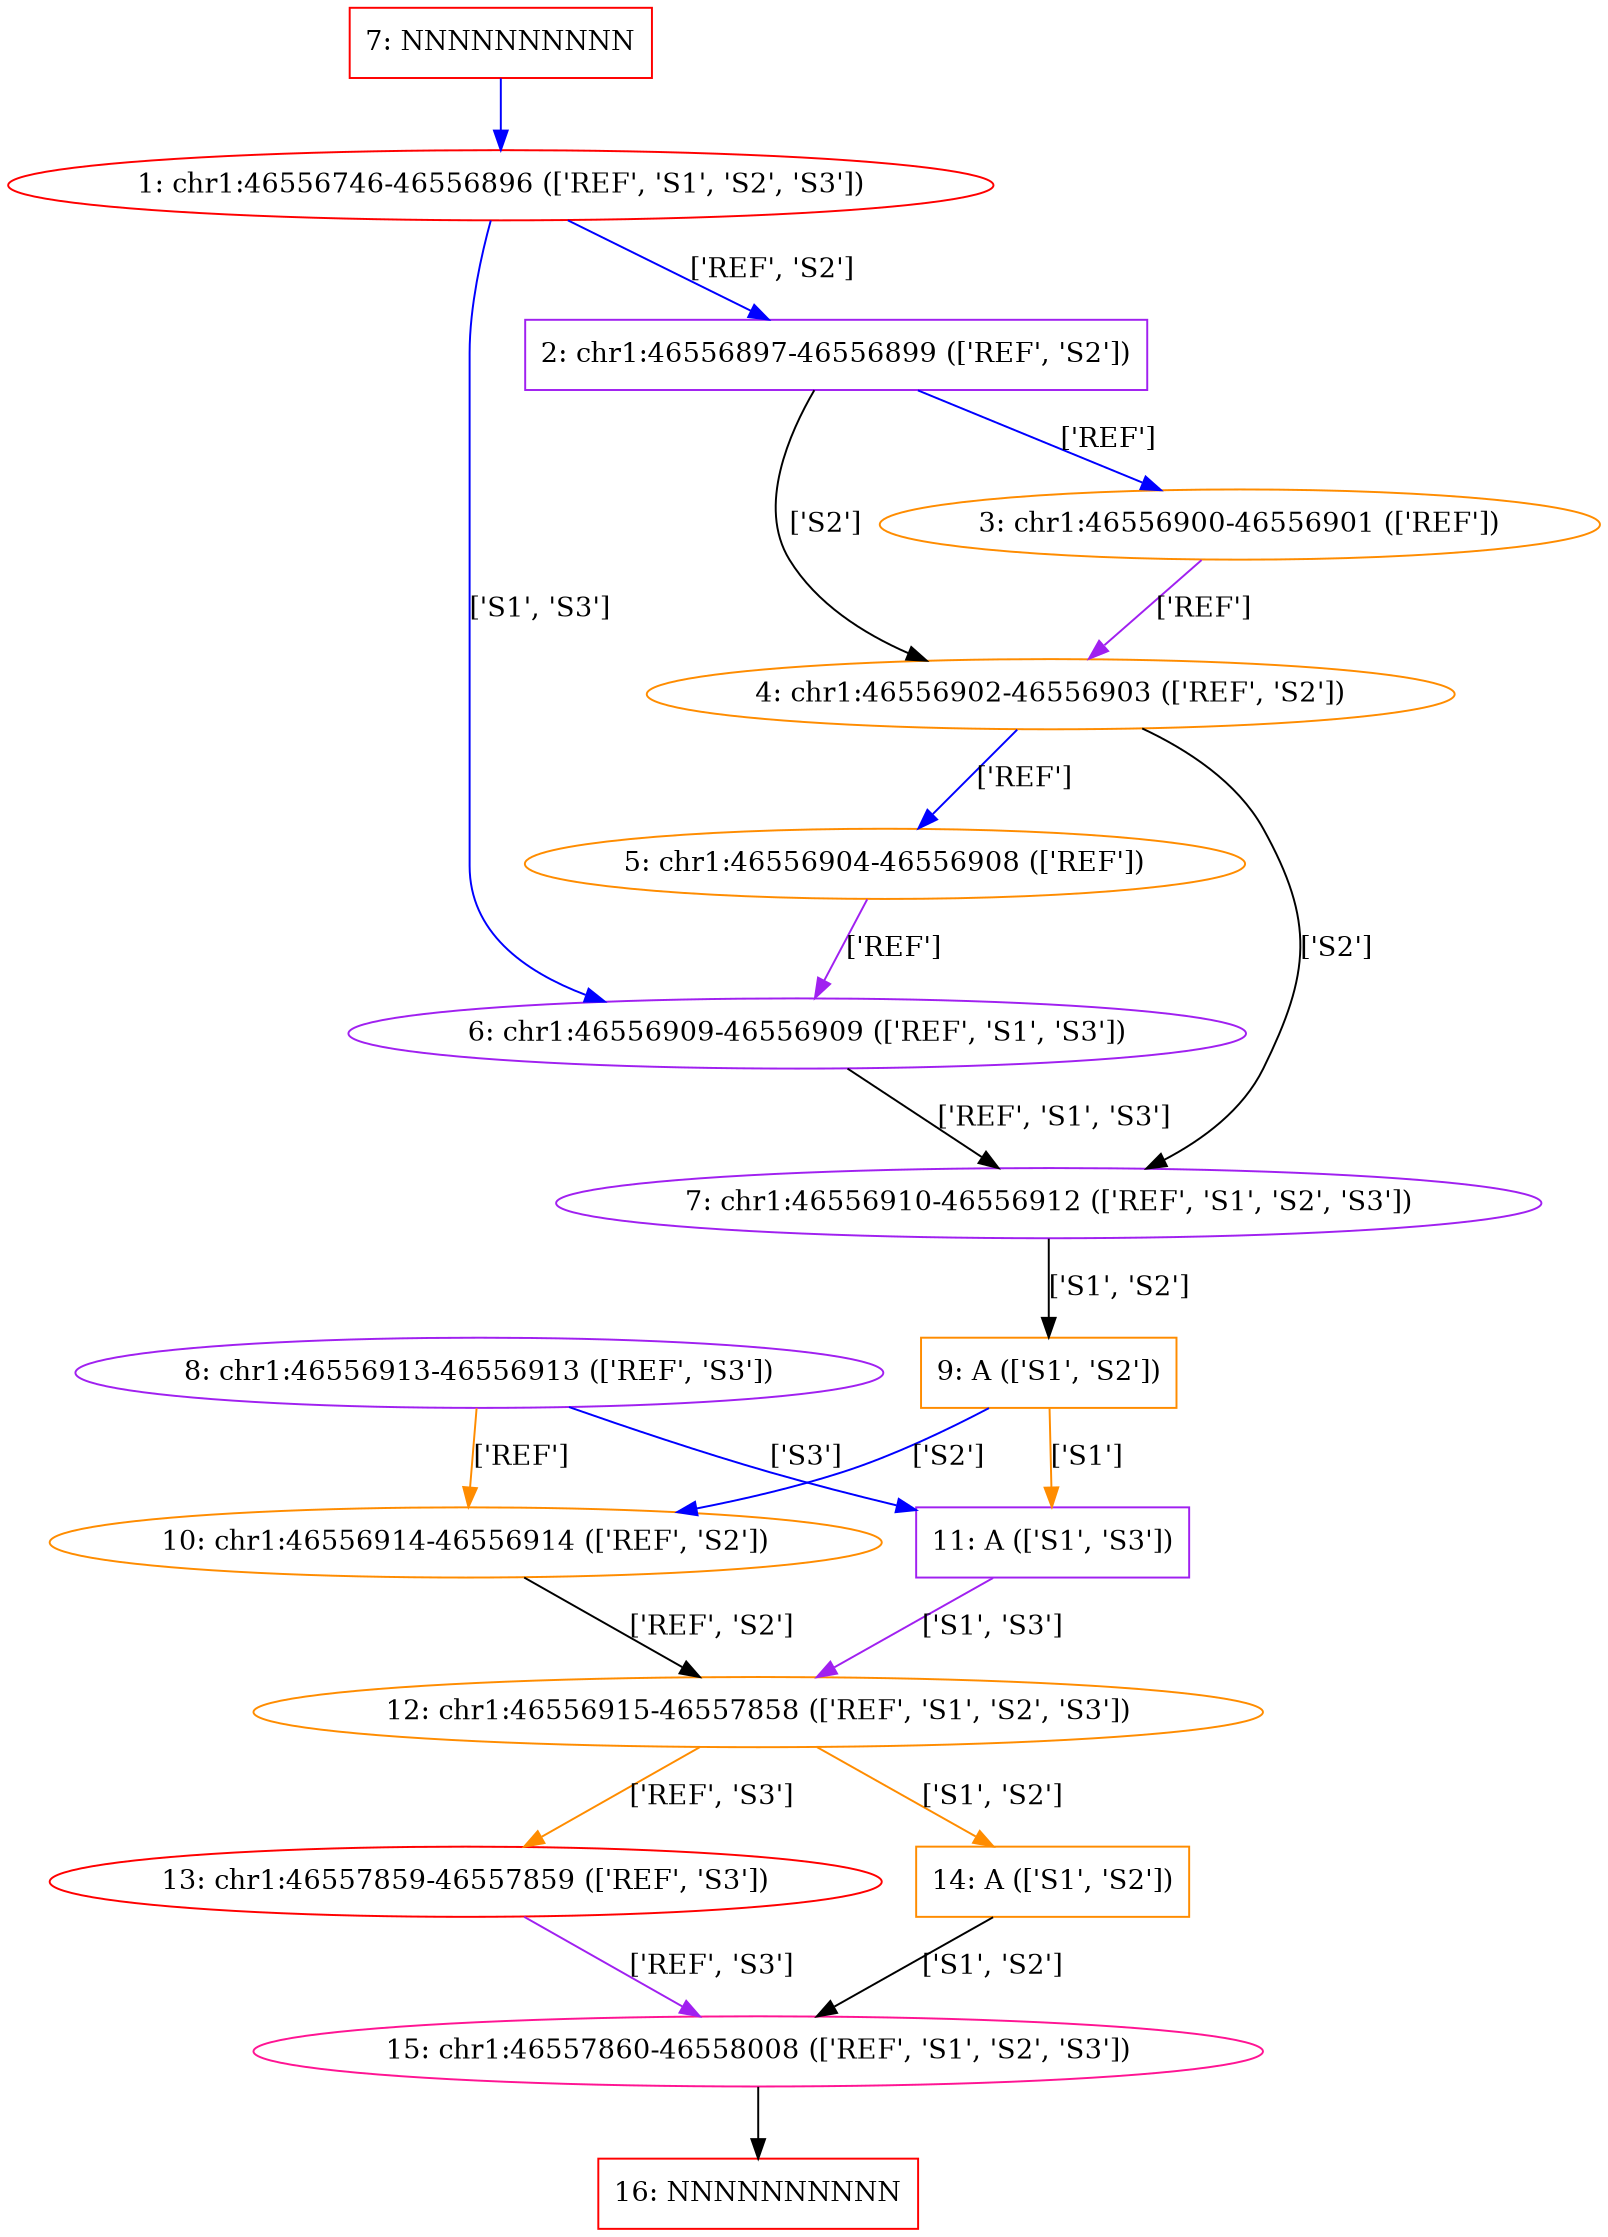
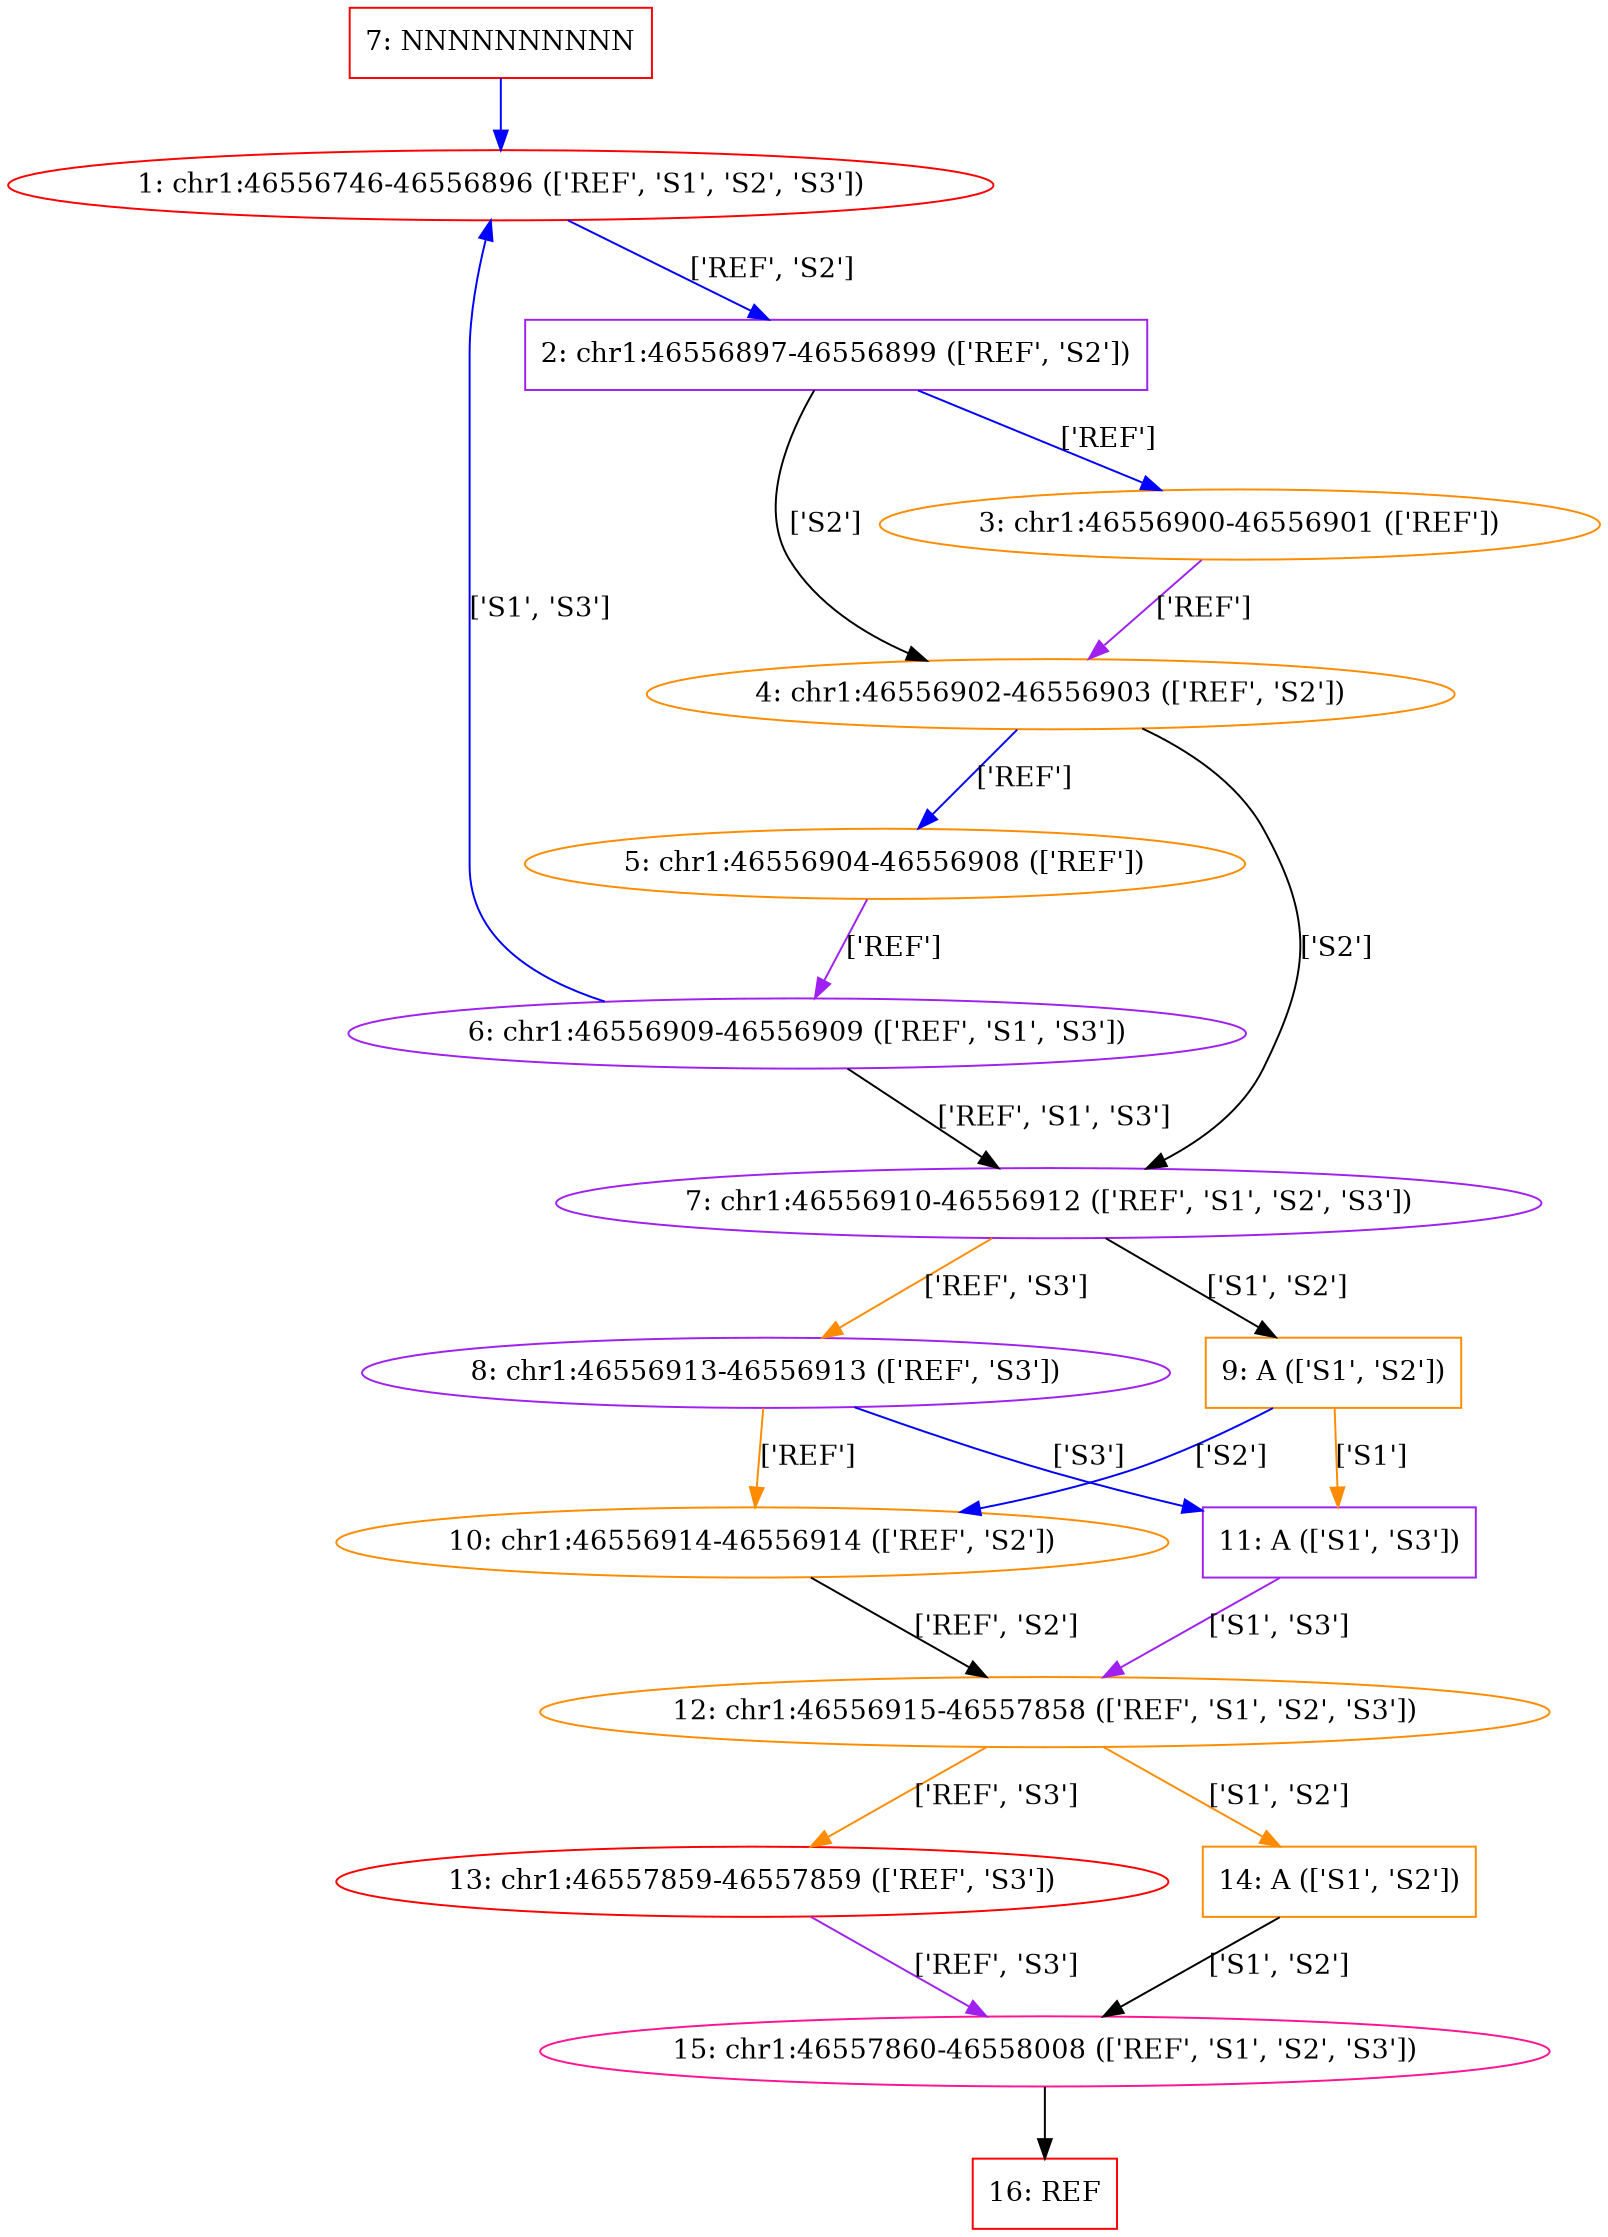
edge "1: chr1:46556746-46556896 (['REF', 'S1', 'S2', 'S3'])" -> "6: chr1:46556909-46556909 (['REF', 'S1', 'S3'])": reversed
edge "7: chr1:46556910-46556912 (['REF', 'S1', 'S2', 'S3'])" -> "8: chr1:46556913-46556913 (['REF', 'S3'])": added, label "['REF', 'S3']"
node "16: NNNNNNNNNN": label "16: NNNNNNNNNN" -> "16: REF"
